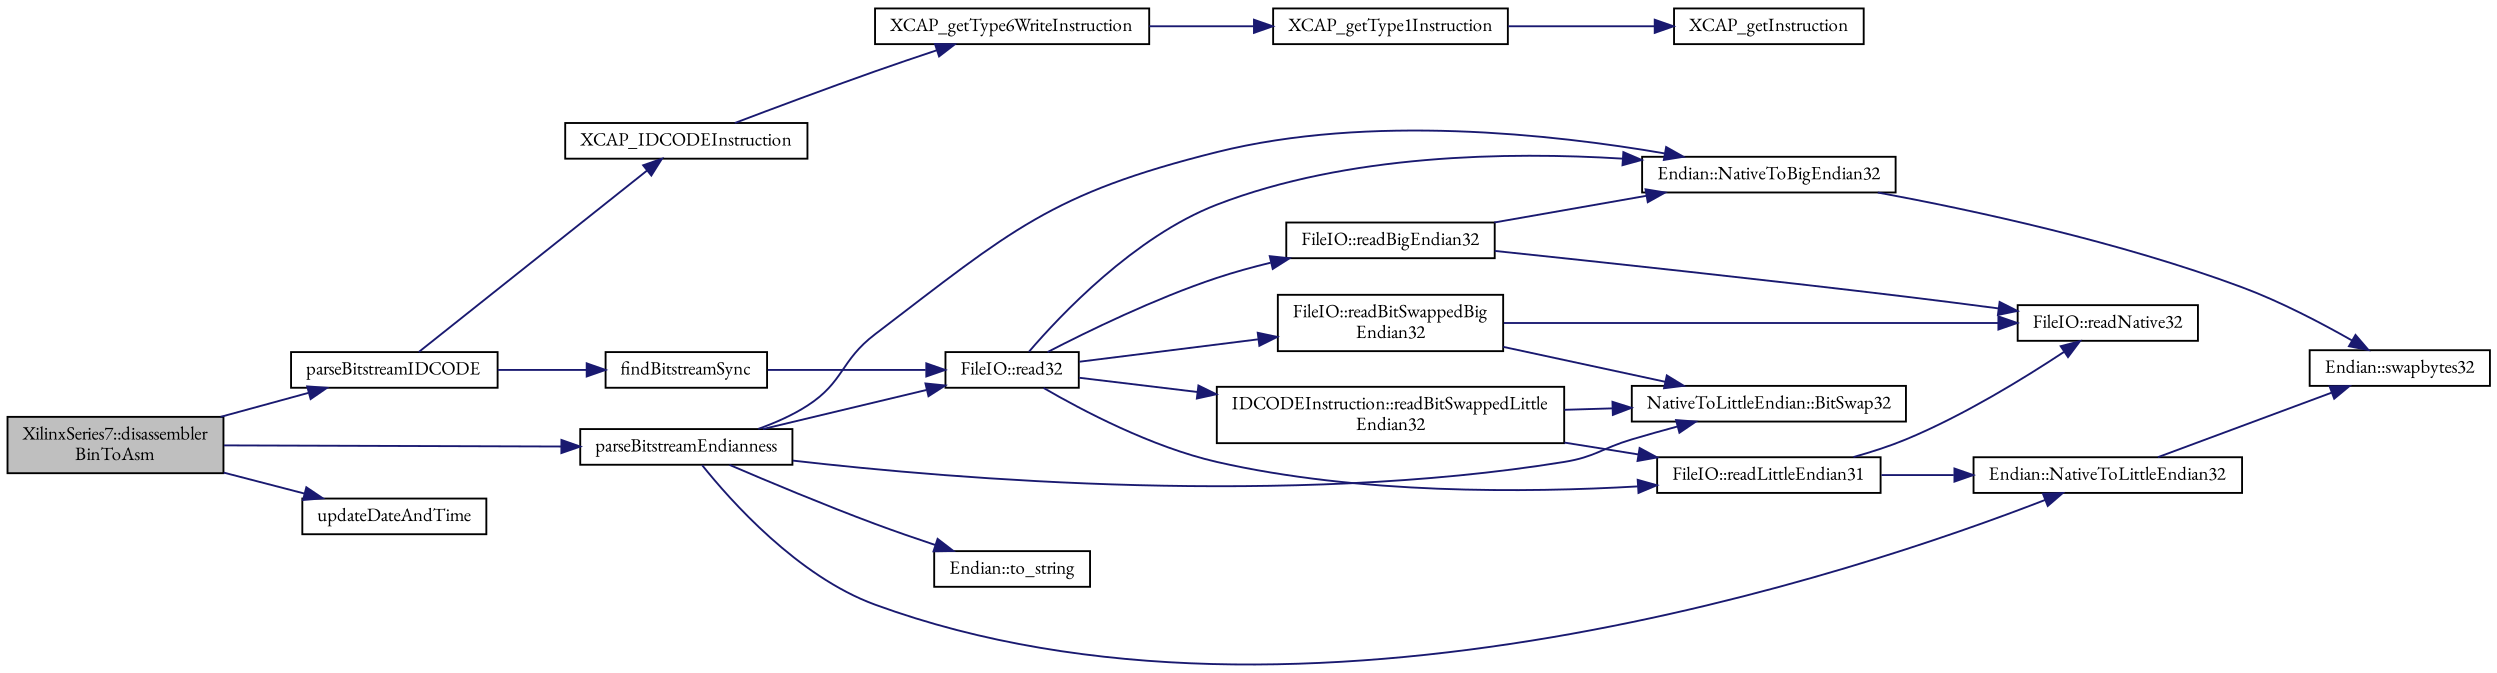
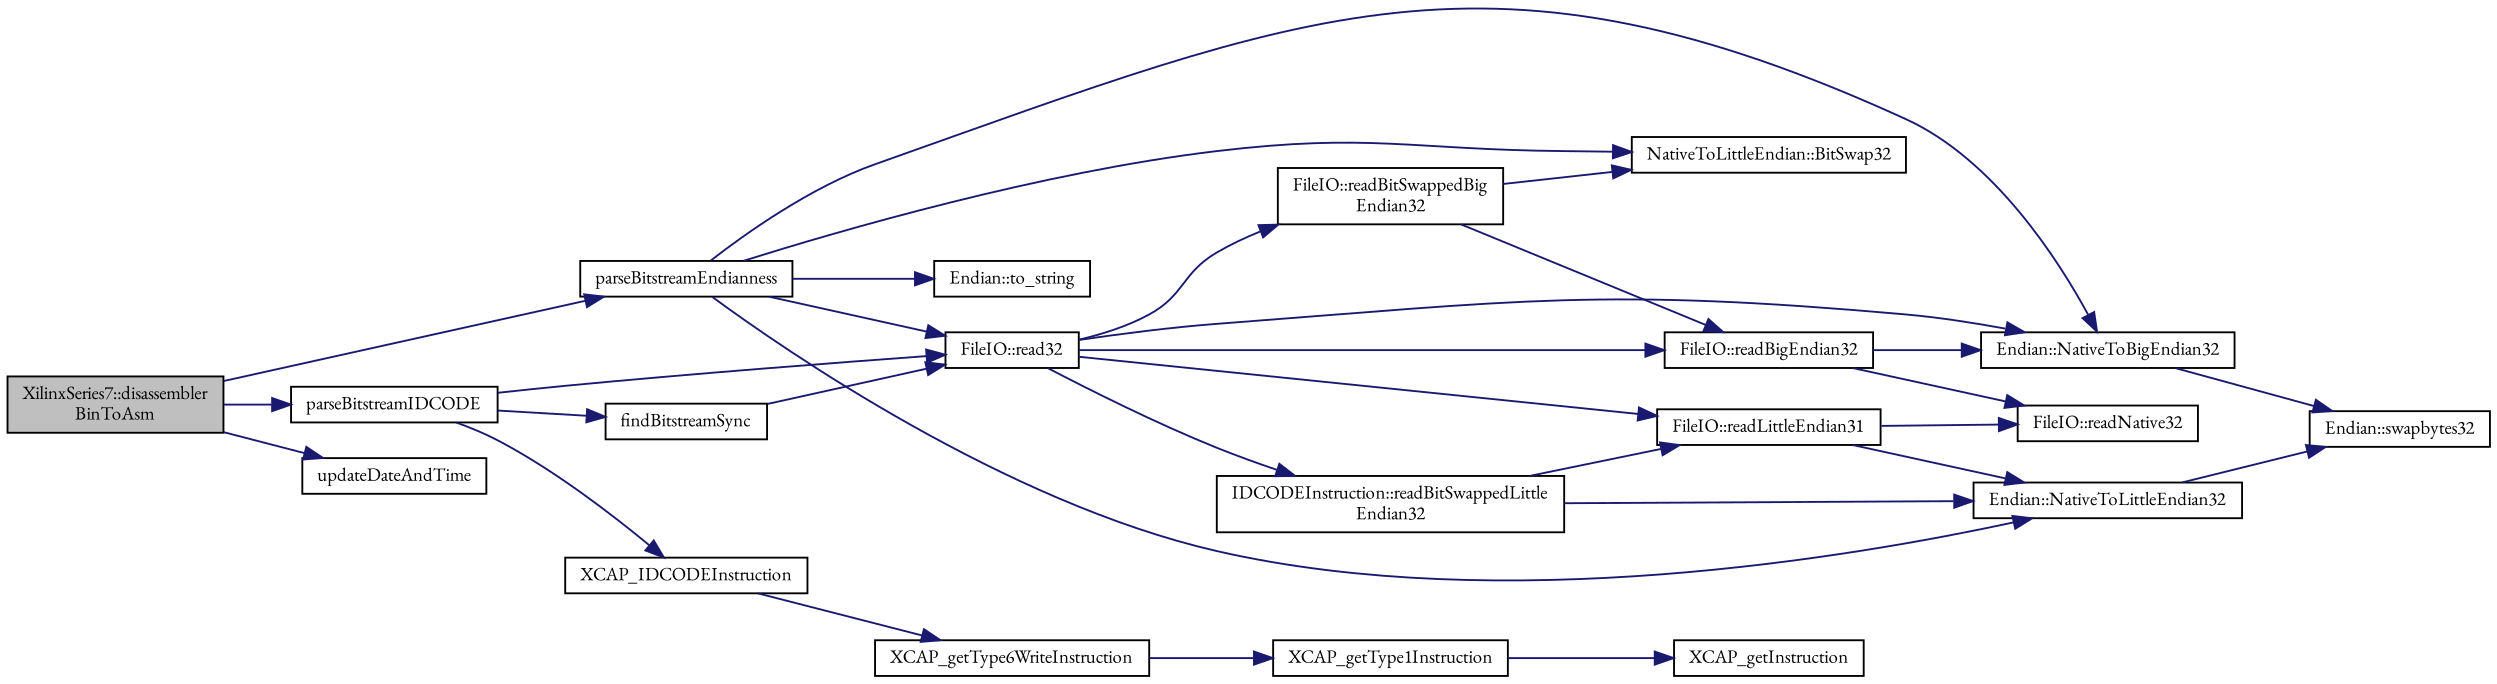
edge "FileIO::readBitSwappedBig Endian32" -> "FileIO::readNative32": now "FileIO::readBitSwappedBig Endian32" -> "FileIO::readBigEndian32"
edge "parseBitstreamIDCODE" -> "FileIO::read32": added
edge "IDCODEInstruction::readBitSwappedLittle Endian32" -> "NativeToLittleEndian::BitSwap32": now "IDCODEInstruction::readBitSwappedLittle Endian32" -> "Endian::NativeToLittleEndian32"
